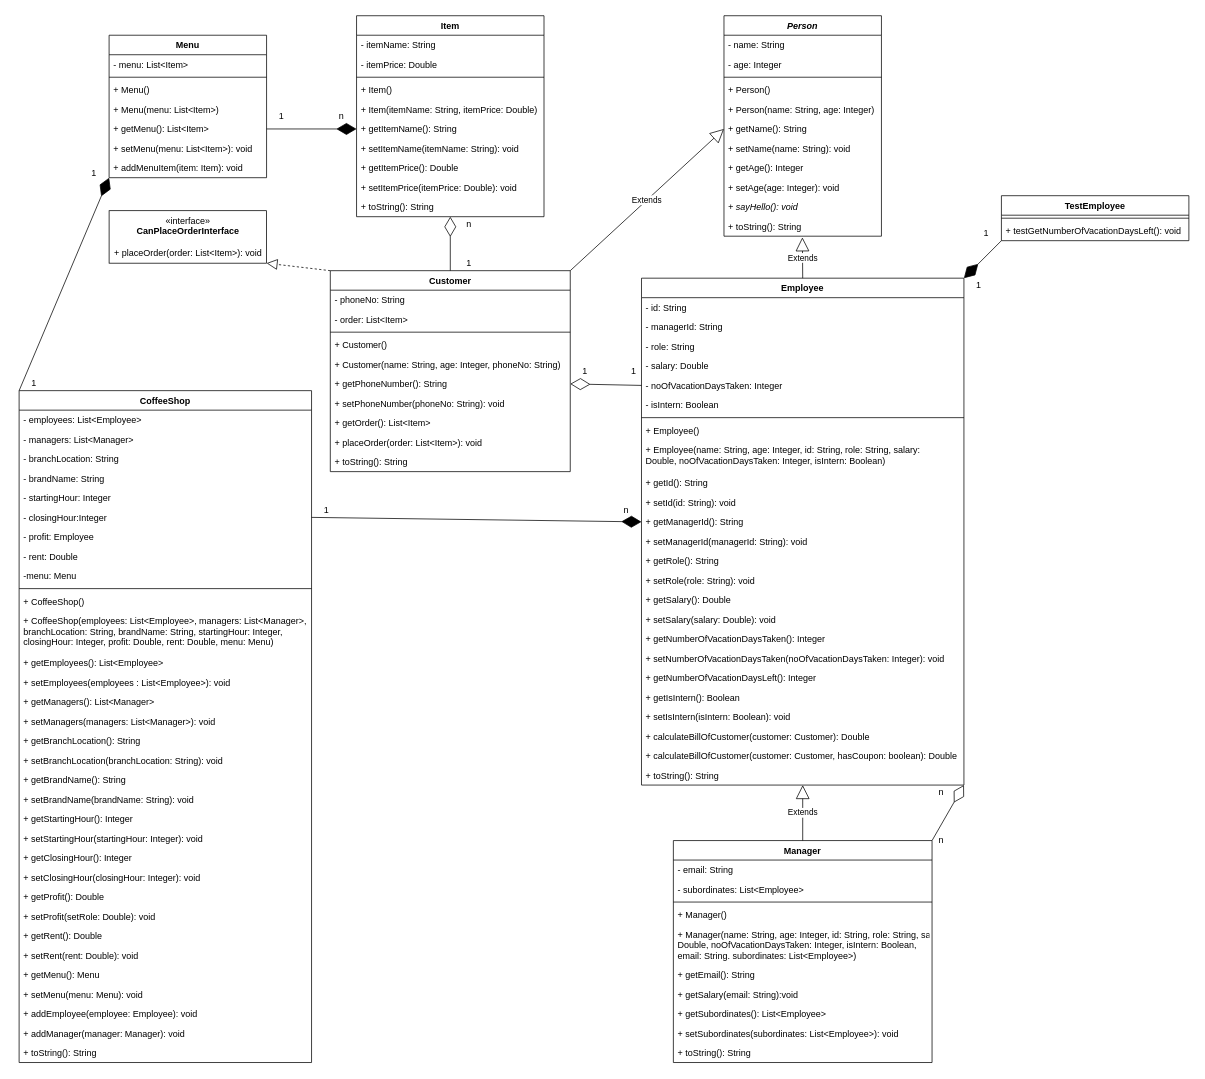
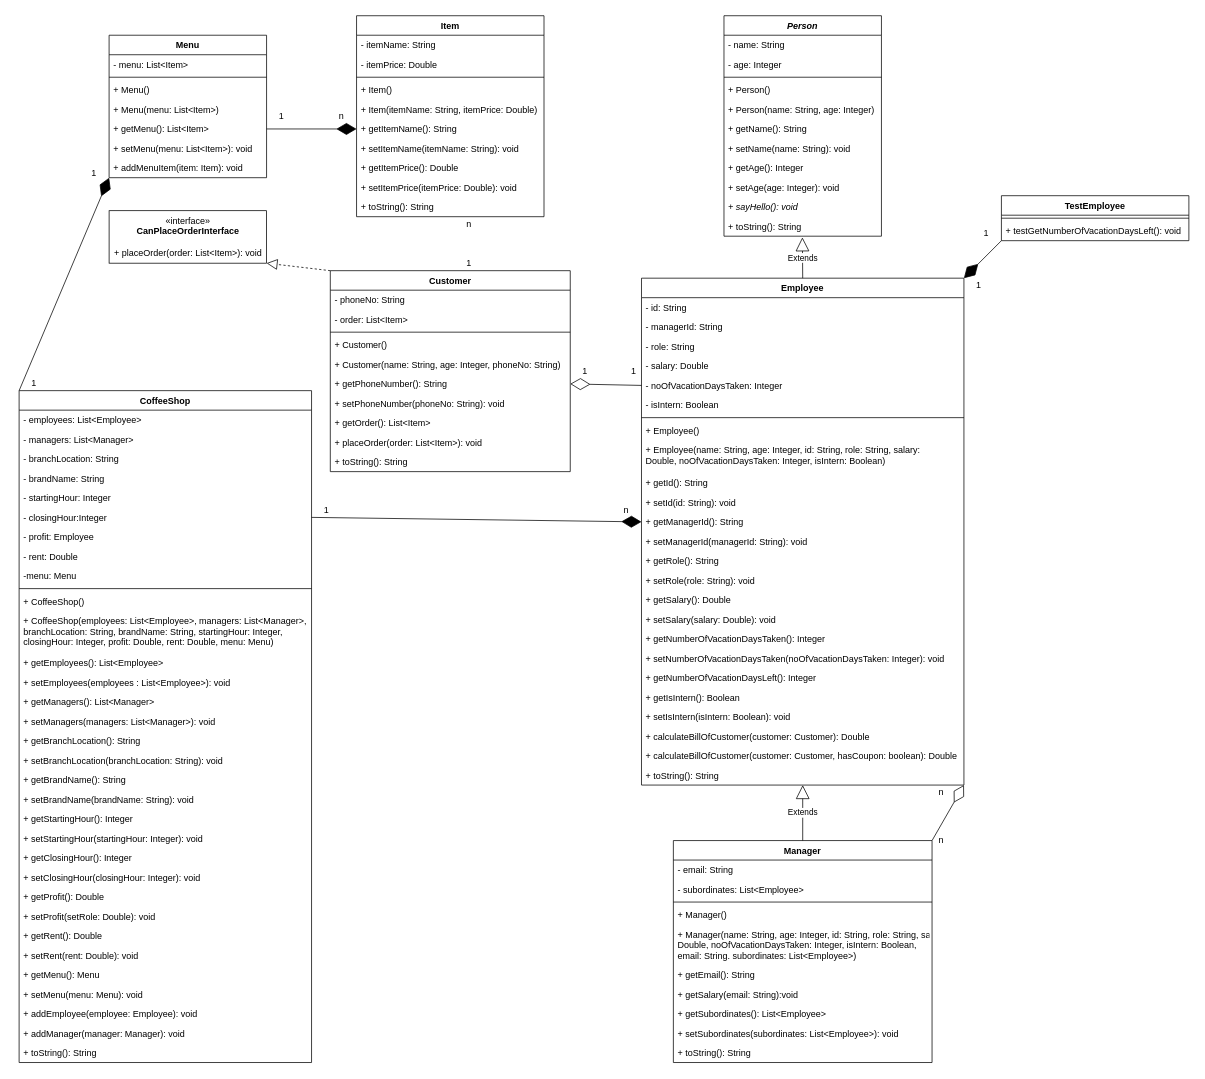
edge "Customer" -> "+ getName(): String": removed, label "Extends"
edge "Customer" -> "Item": removed
